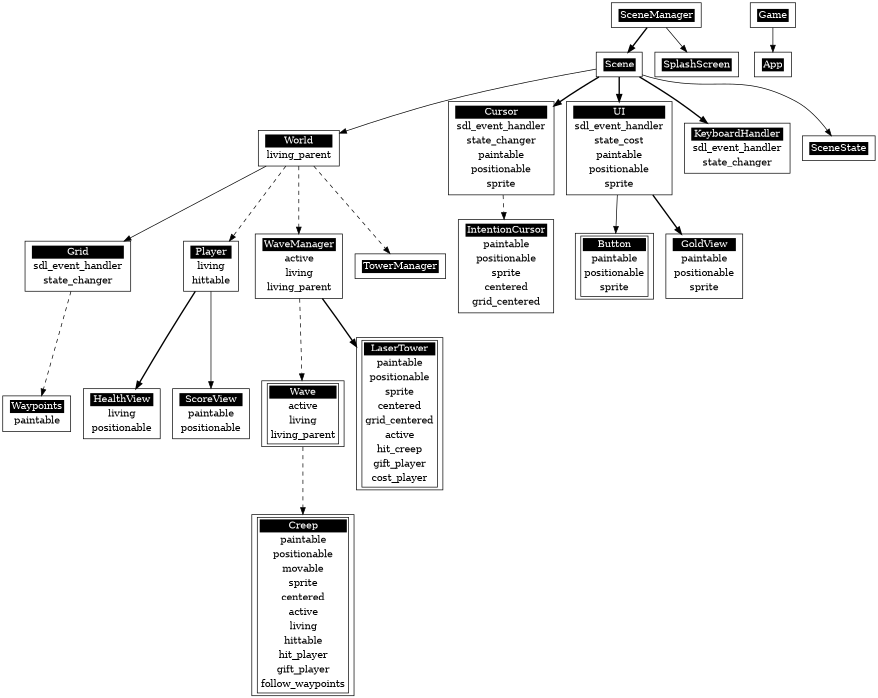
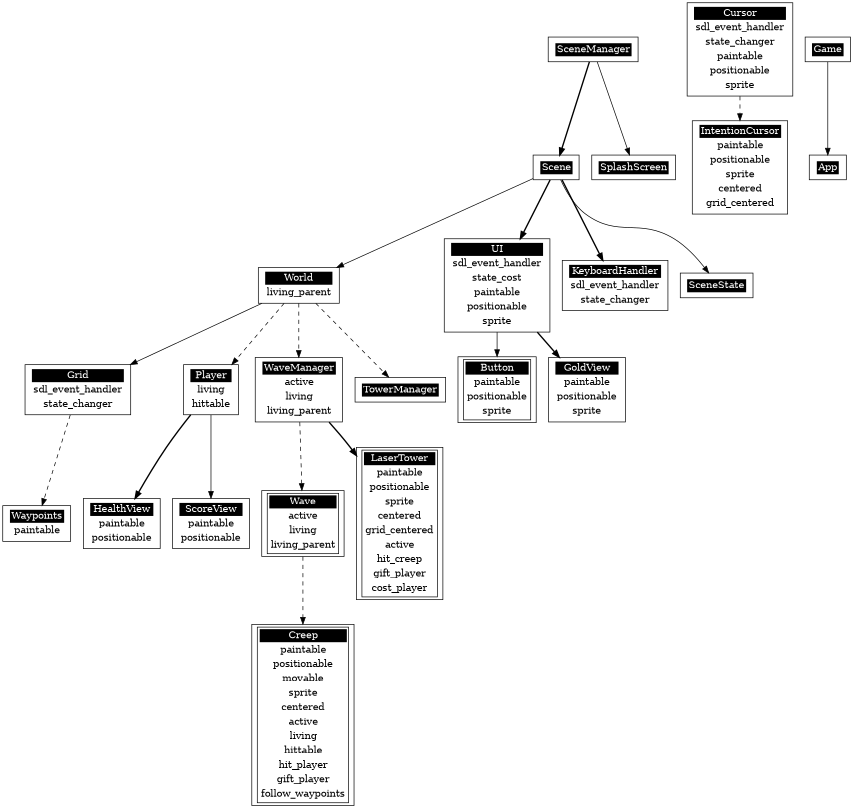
edge "Scene" -> "Cursor": removed
node "HealthView": text "living" -> "paintable"
